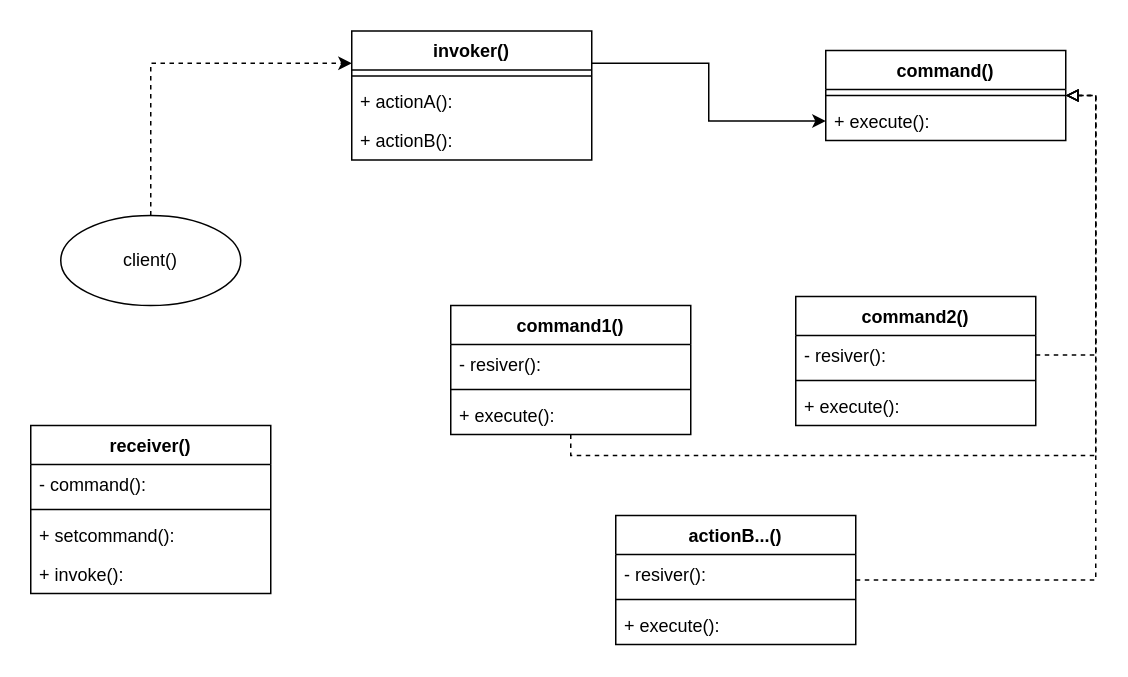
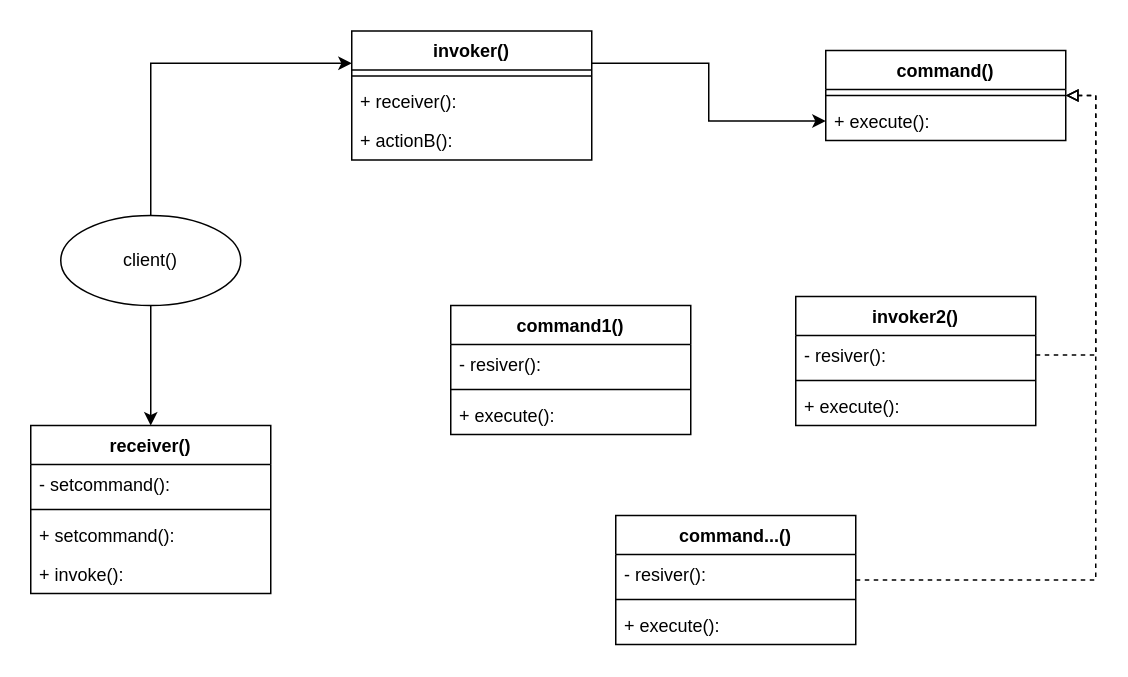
edge "client()" -> "invoker()": style dashed -> solid
node "+ actionA():": label "+ actionA():" -> "+ receiver():"
node "command2()": label "command2()" -> "invoker2()"
edge "client()" -> "receiver()": added
edge "command1()" -> "command()": removed
node "- command():": label "- command():" -> "- setcommand():"
node "actionB...()": label "actionB...()" -> "command...()"
